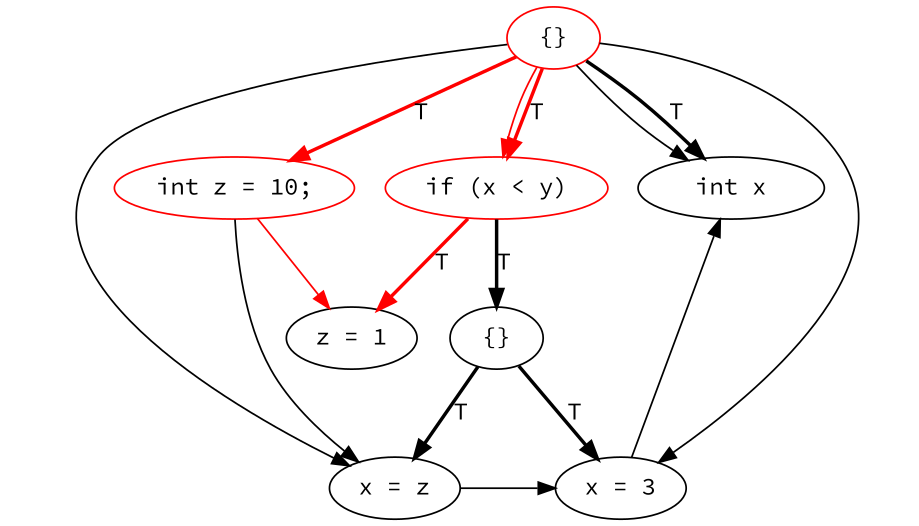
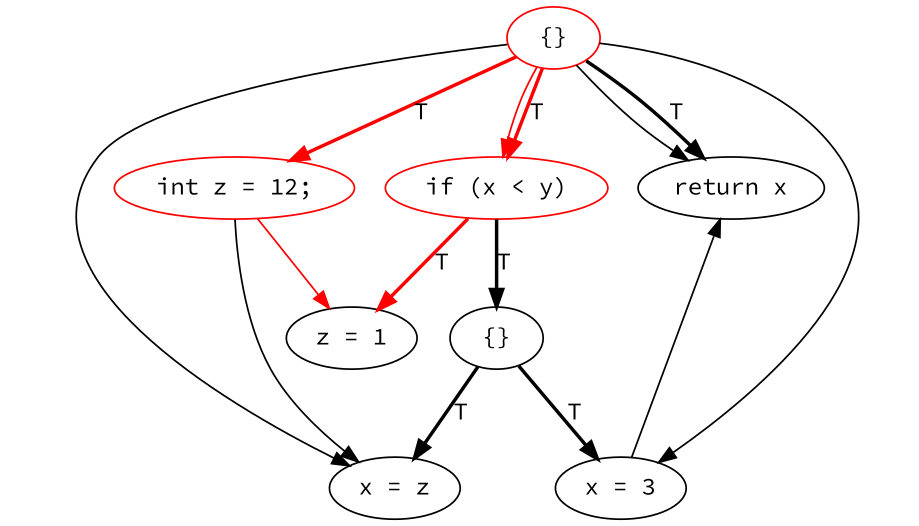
node "int z = 10;": label "int z = 10;" -> "int z = 12;"
node "int x": label "int x" -> "return x"
edge "x = z" -> "x = 3": removed
